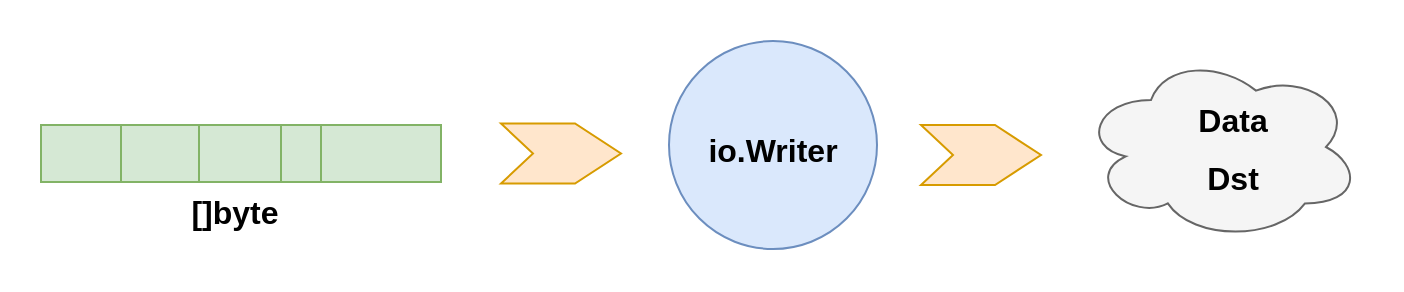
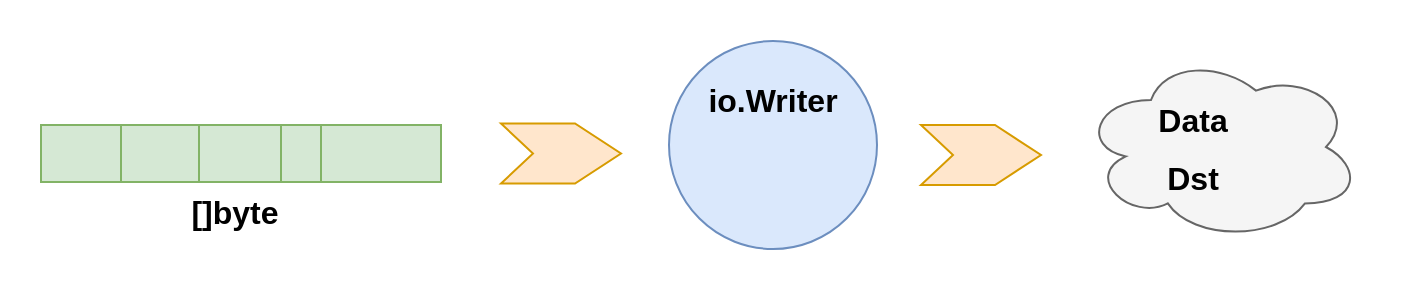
node "Data Dst": moved (1233, 145) -> (1193, 145)
node "io.Writer": moved (773, 147) -> (773, 97)
